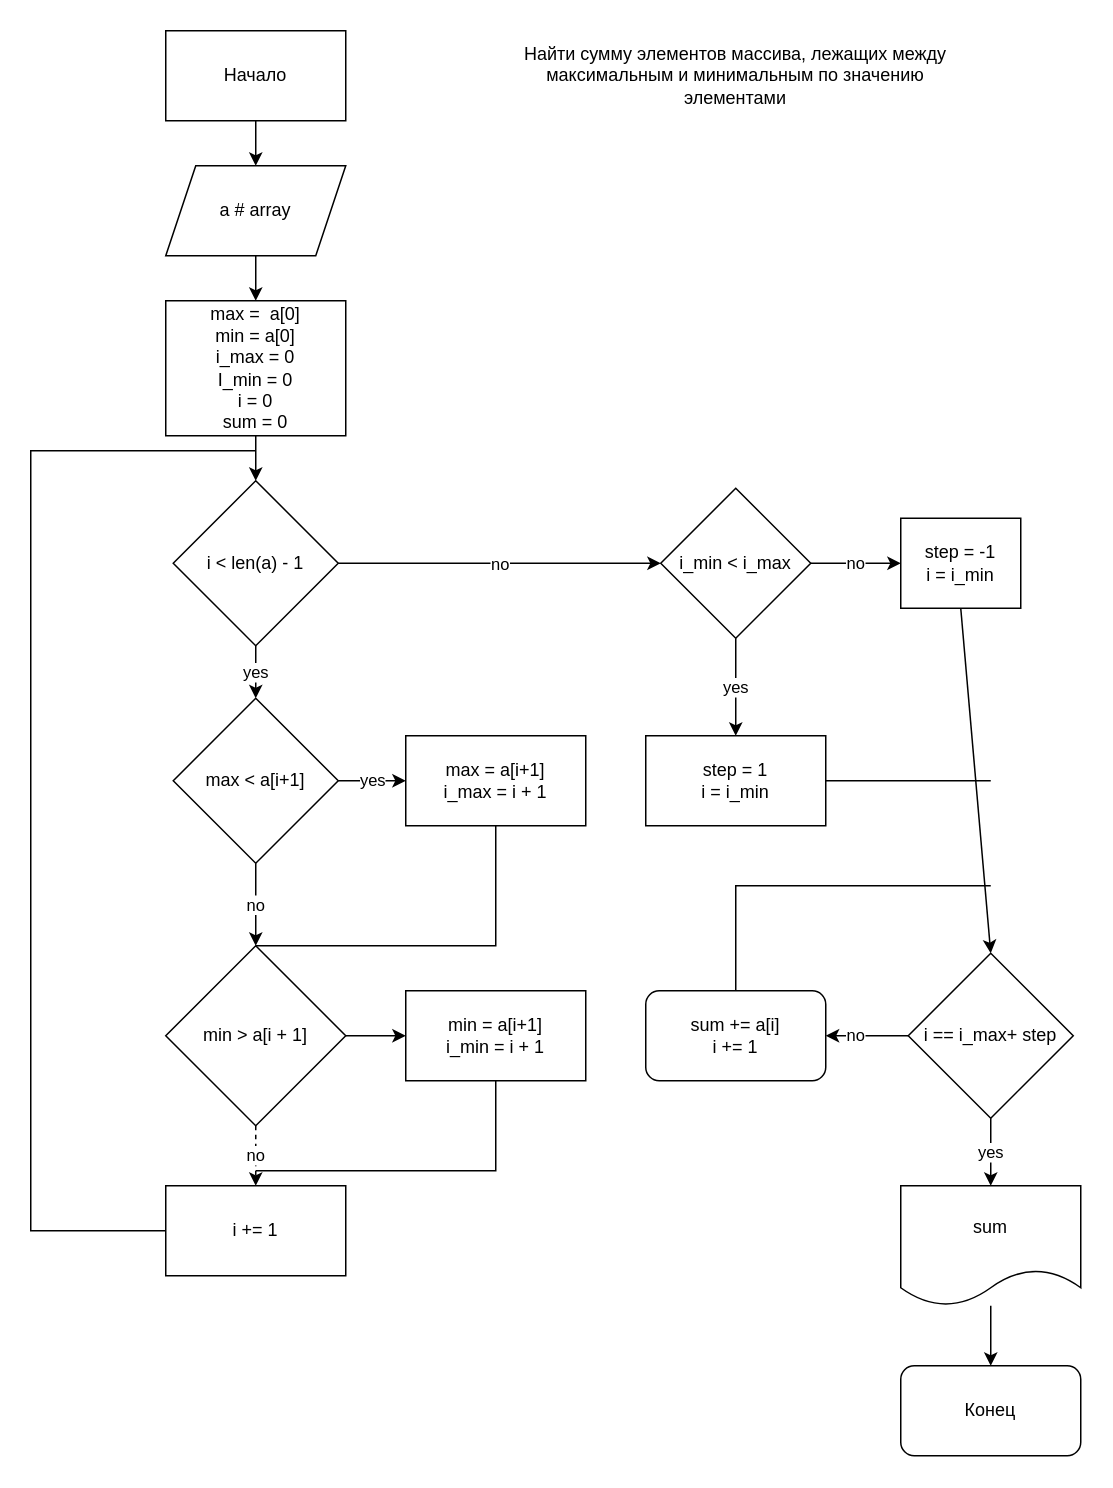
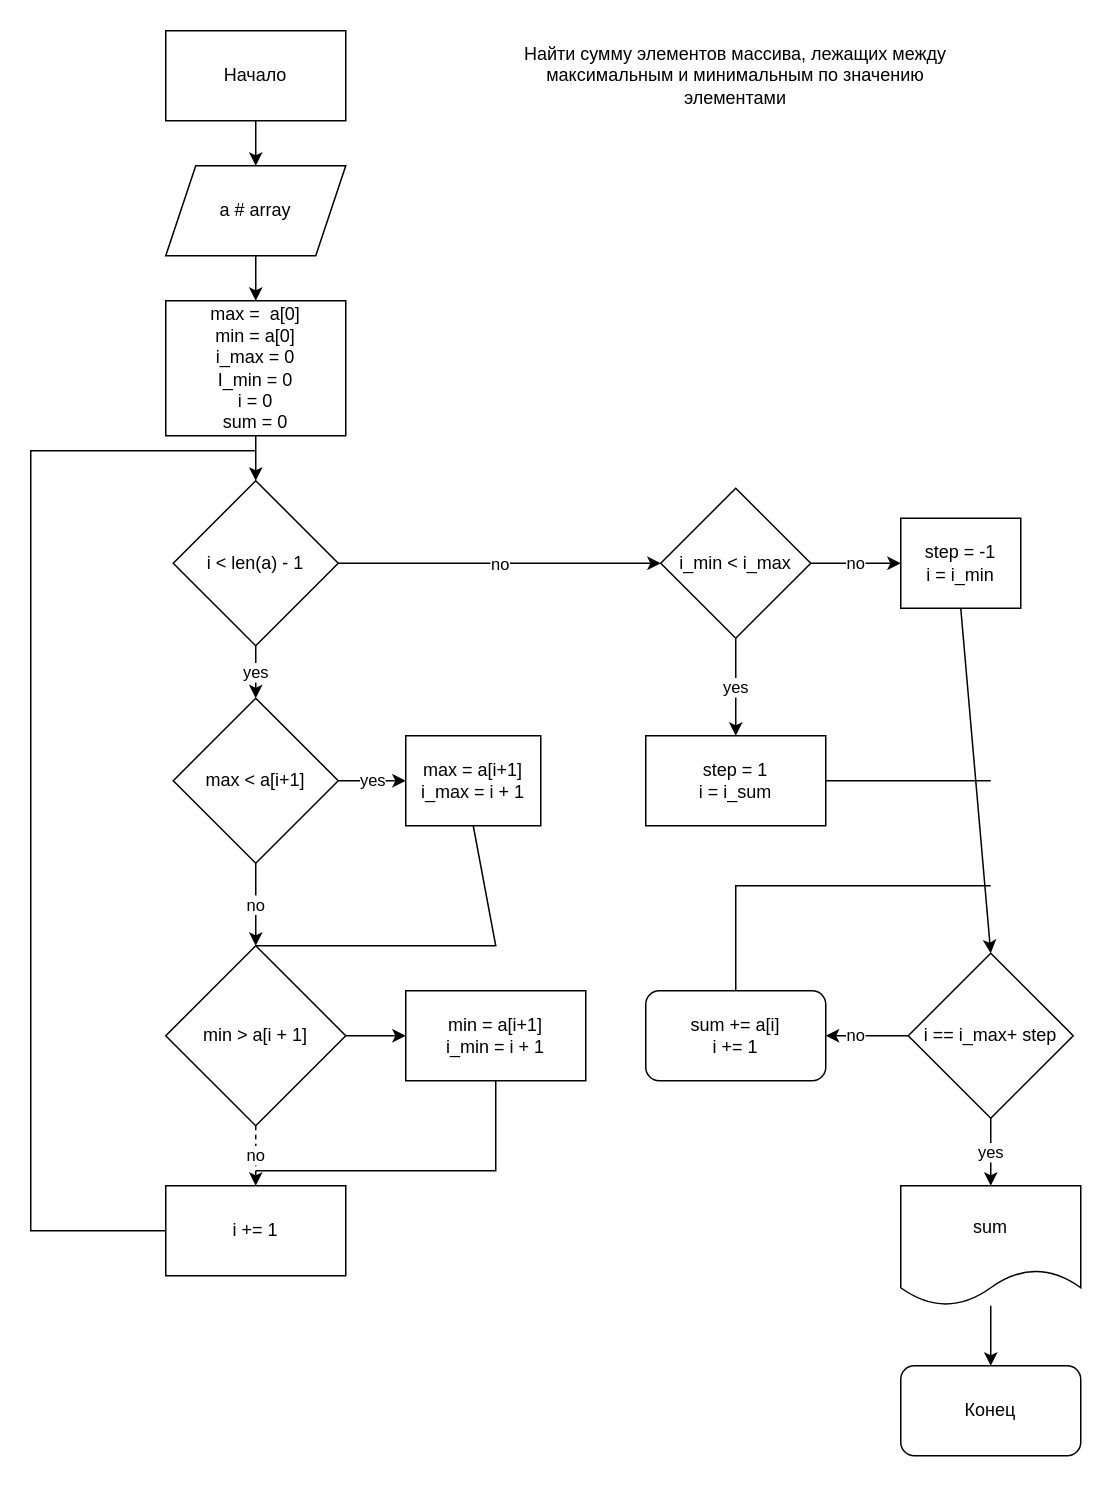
node "max = a[i+1] i_max = i + 1": size 180x90 -> 135x90
node "step = 1 i = i_min": label "step = 1 i = i_min" -> "step = 1 i = i_sum"
